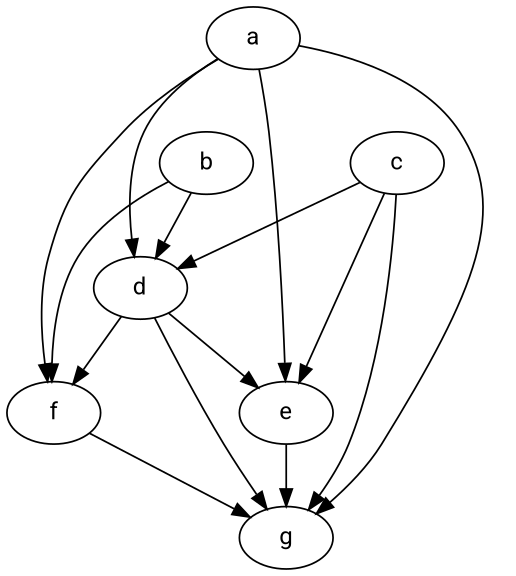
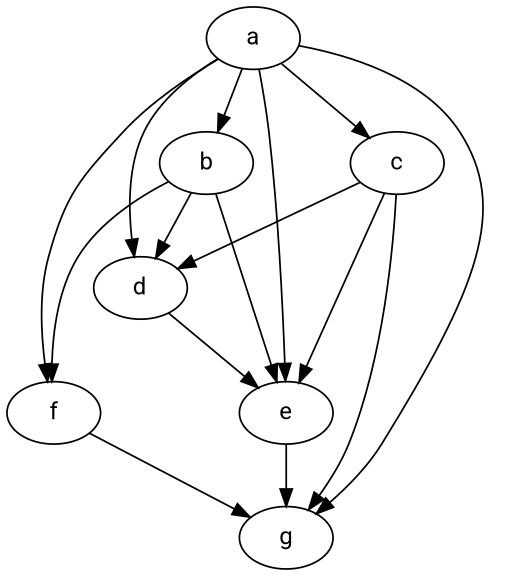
edge "a" -> "b": added
edge "a" -> "c": added
edge "b" -> "e": added
edge "d" -> "f": removed
edge "d" -> "g": removed
